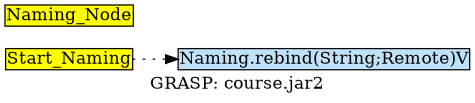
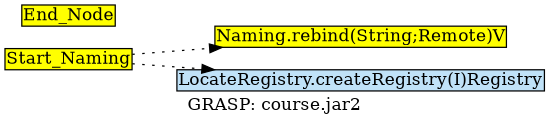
node "Naming_Node": label "Naming_Node" -> "End_Node"
node "Naming.rebind(String;Remote)V": fillcolor #c0e2f8 -> yellow
node "LocateRegistry.createRegistry(I)Registry": added
